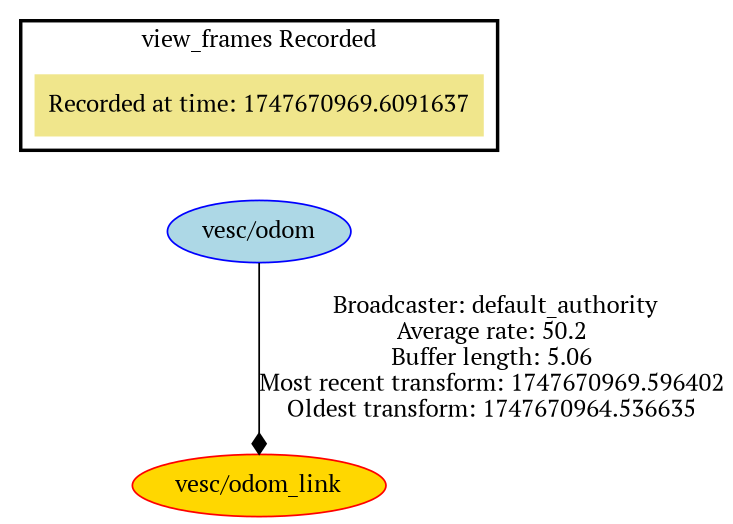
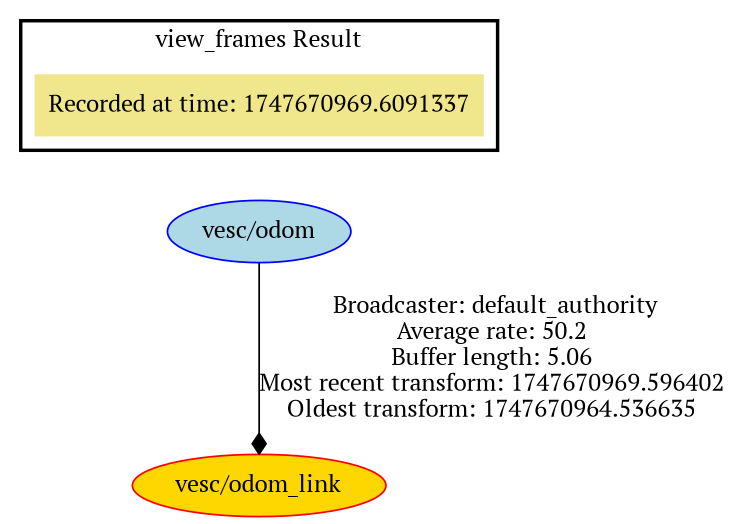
cluster "view_frames Recorded": label "view_frames Recorded" -> "view_frames Result"
node "Recorded at time: 1747670969.6091637": label "Recorded at time: 1747670969.6091637" -> "Recorded at time: 1747670969.6091337"
